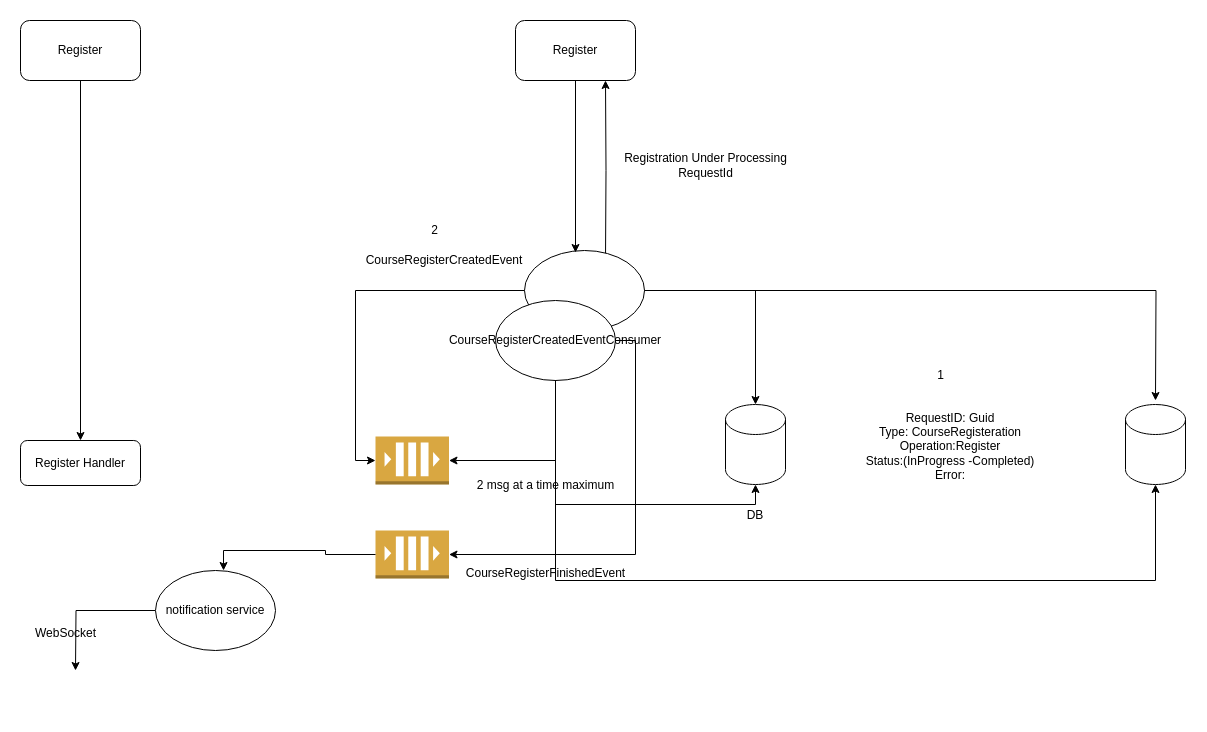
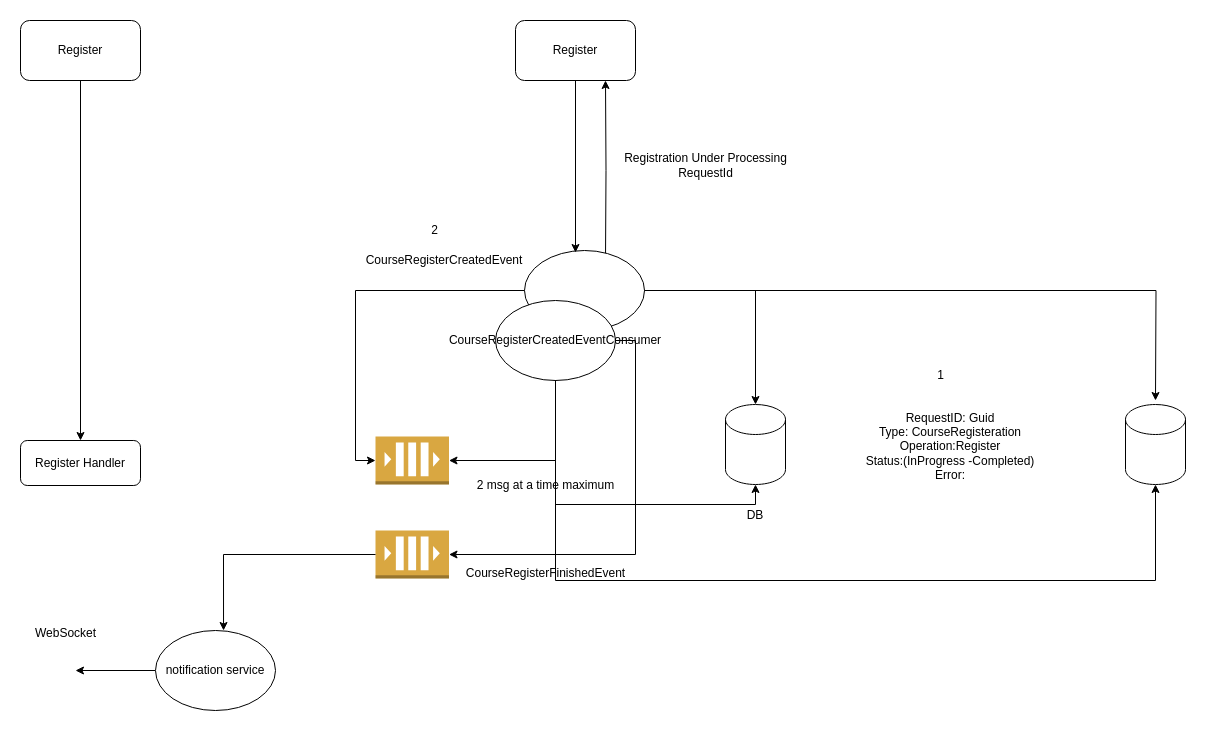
node "notification service": moved (216, 611) -> (216, 671)
